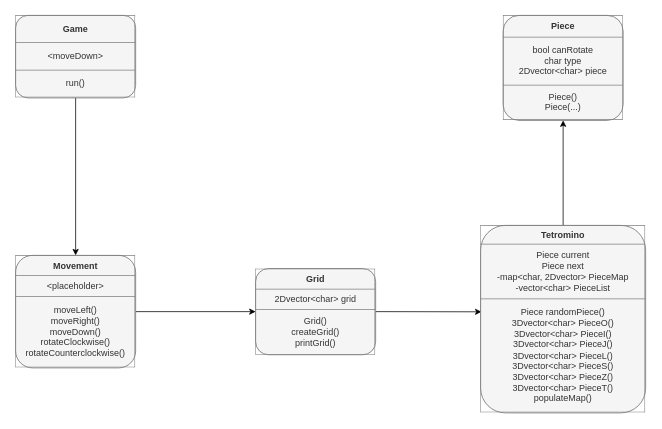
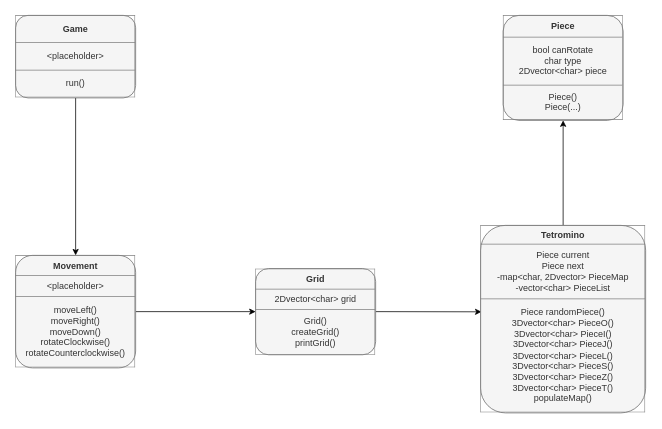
node "Game <moveDown> run()": label "Game <moveDown> run()" -> "Game <placeholder> run()"
